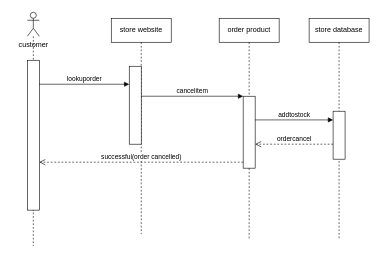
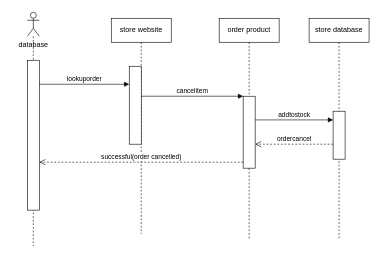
node "customer": label "customer" -> "database"
